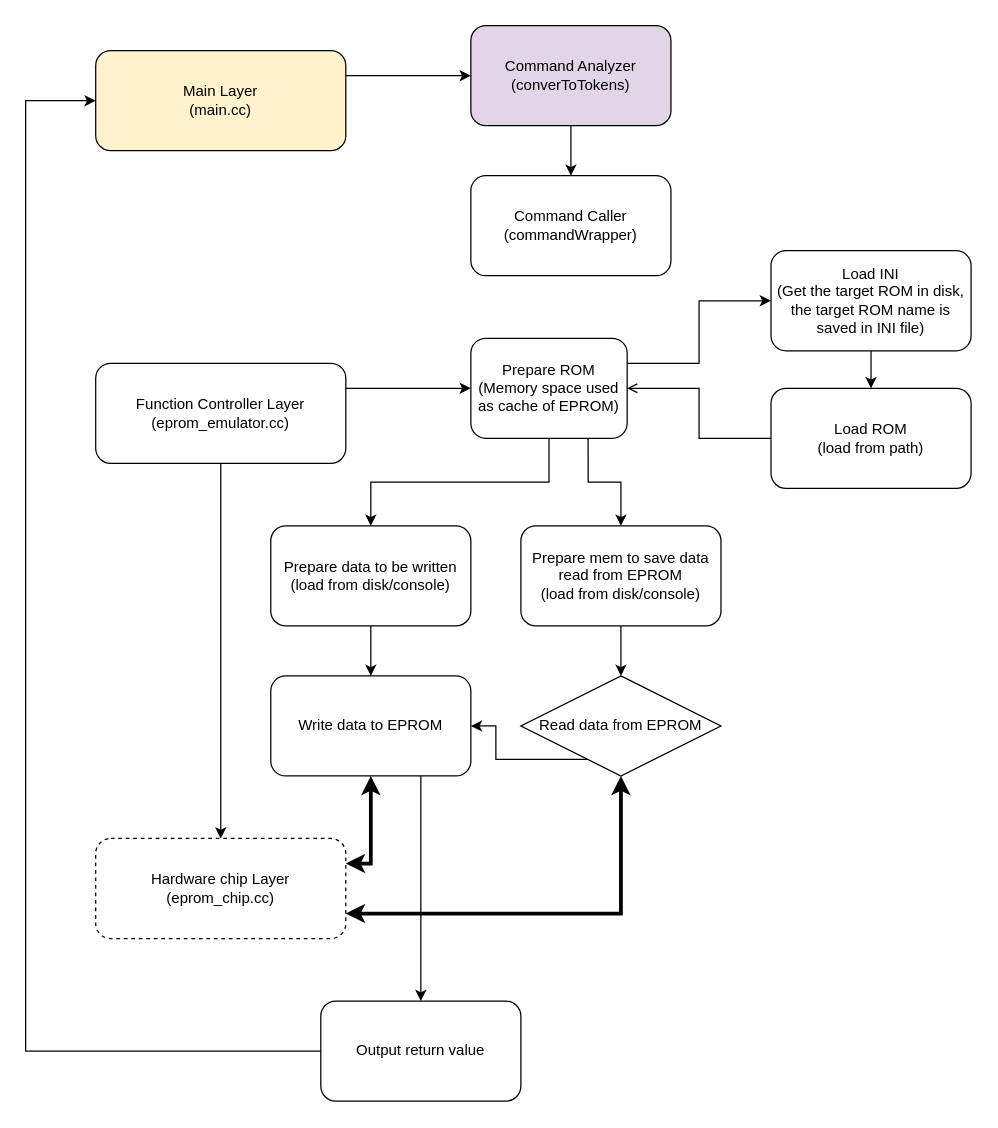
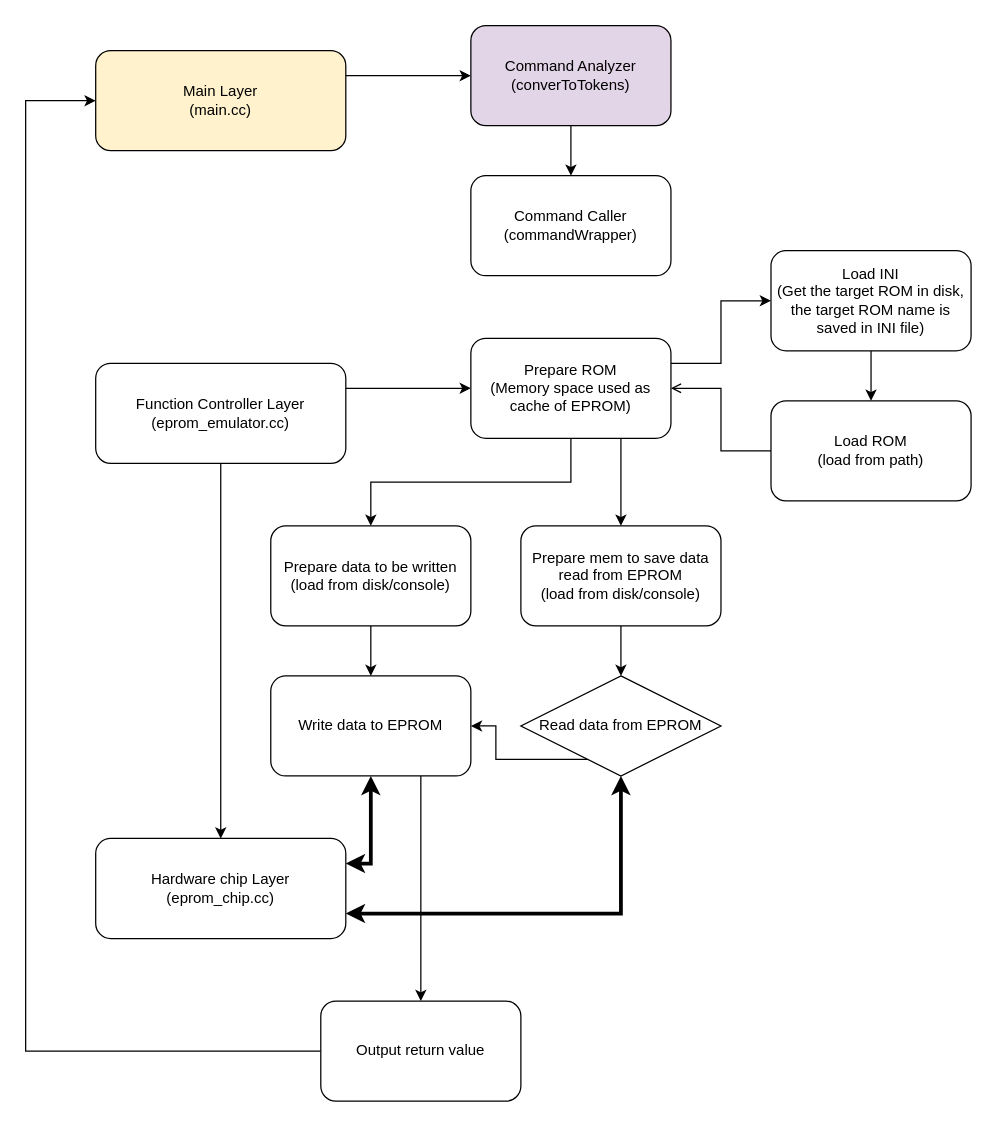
node "Prepare ROM (Memory space used as cache of EPROM)": size 156x100 -> 200x100
node "Load ROM (load from path)": moved (871, 438) -> (871, 451)
node "Hardware chip Layer (eprom_chip.cc)": style dashed -> solid
